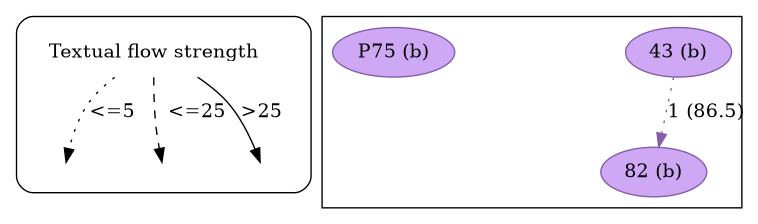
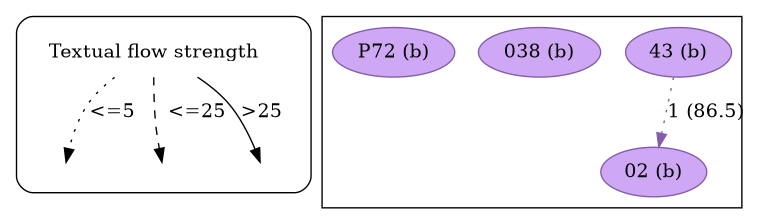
node "P75 (b)": label "P75 (b)" -> "P72 (b)"
node "038 (b)": added
node "82 (b)": label "82 (b)" -> "02 (b)"
